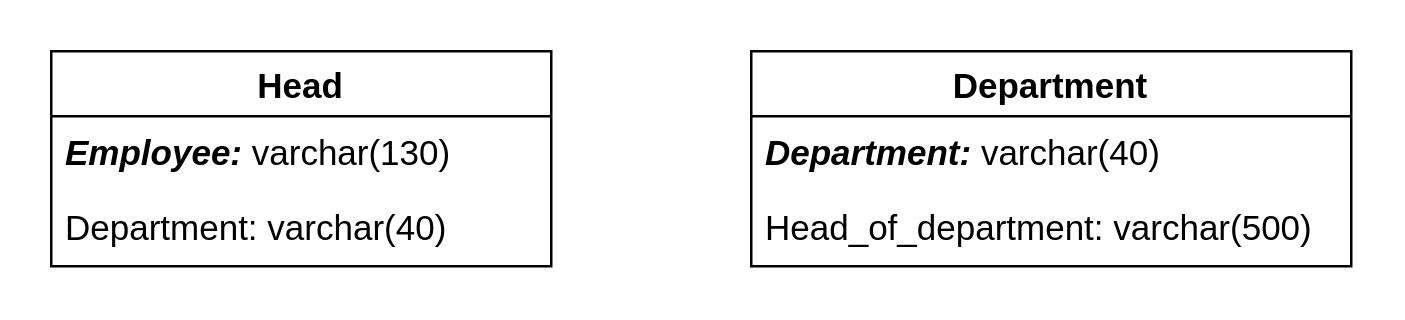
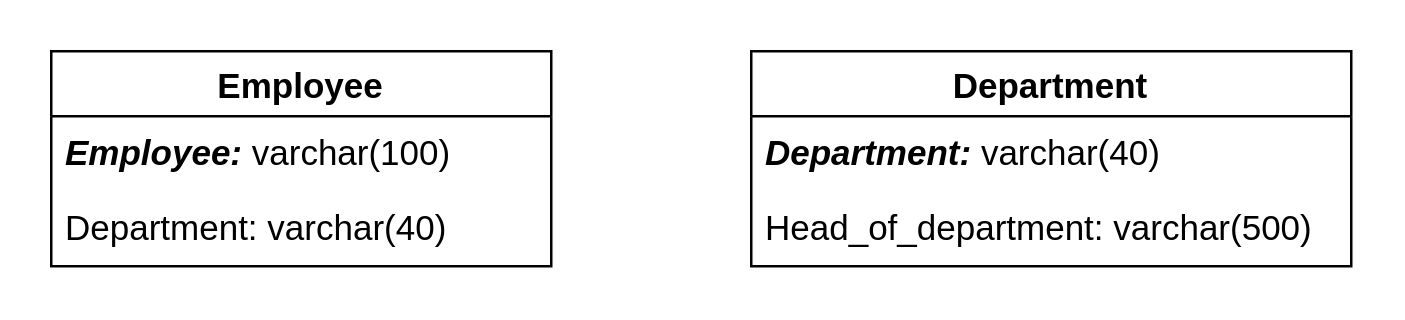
node "Head": label "Head" -> "Employee"
node "Employee: varchar(130)": label "Employee: varchar(130)" -> "Employee: varchar(100)"
